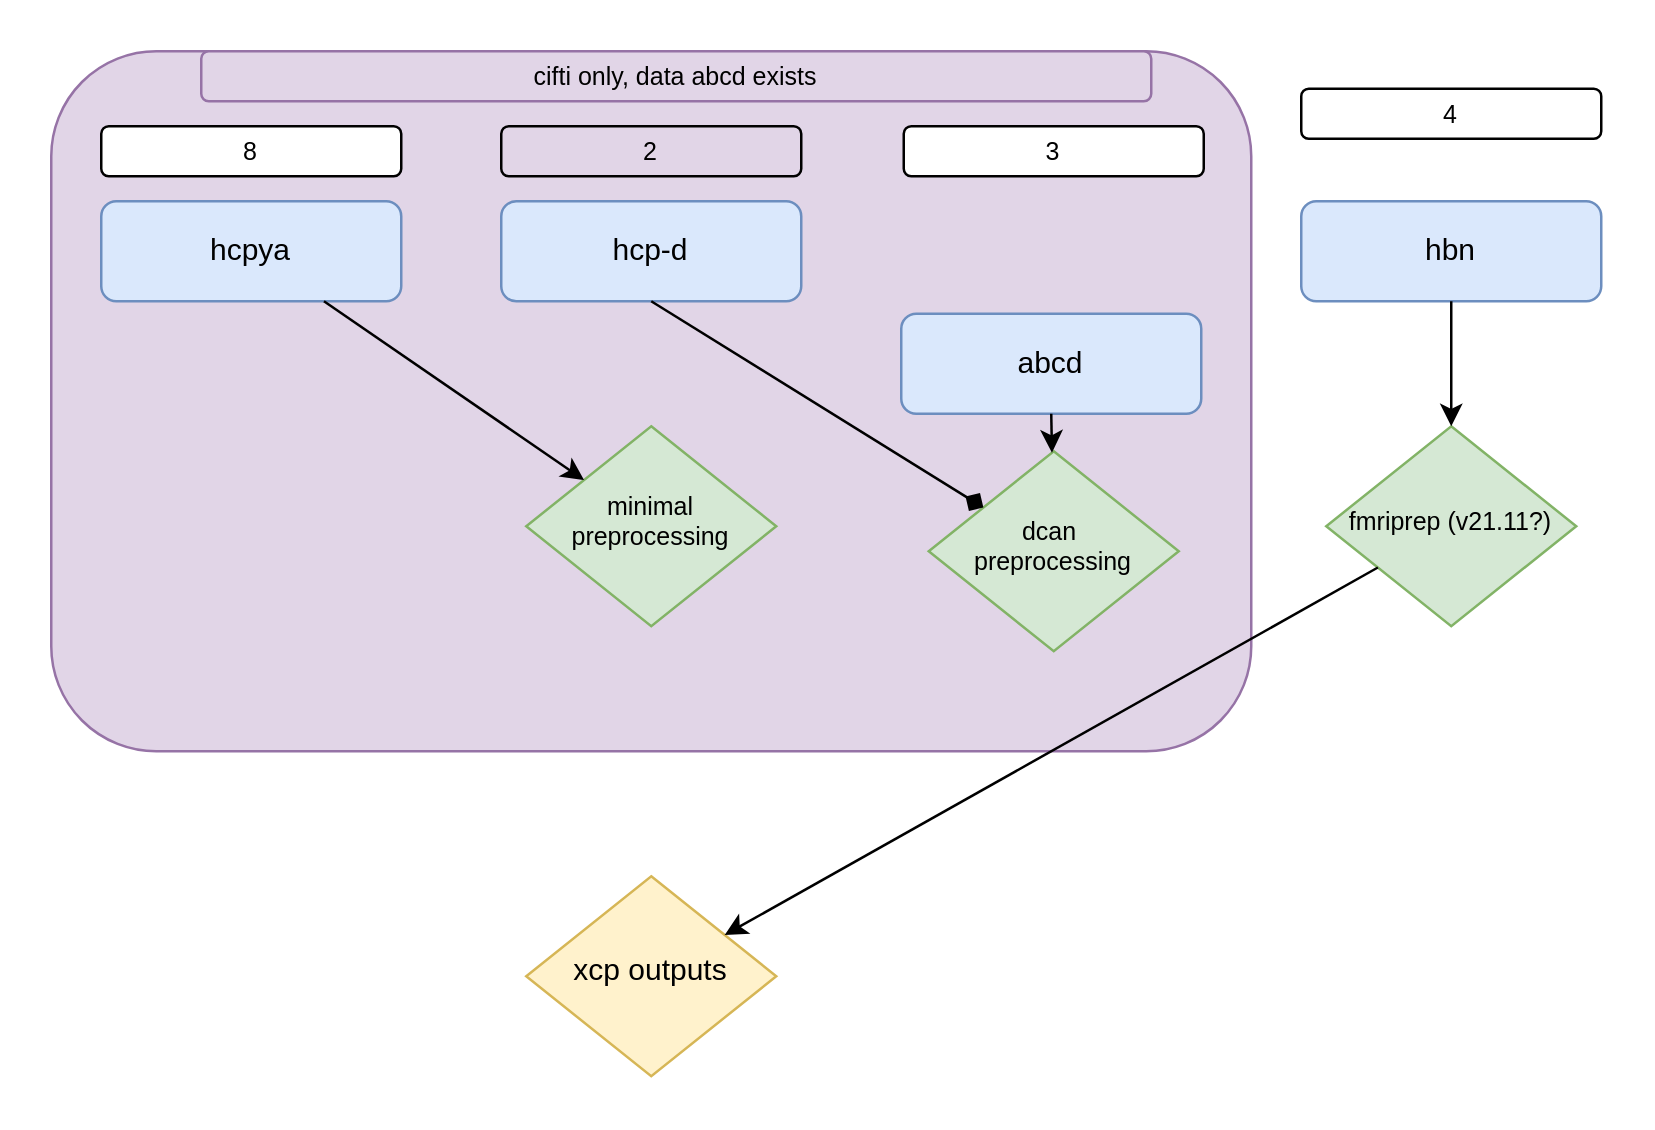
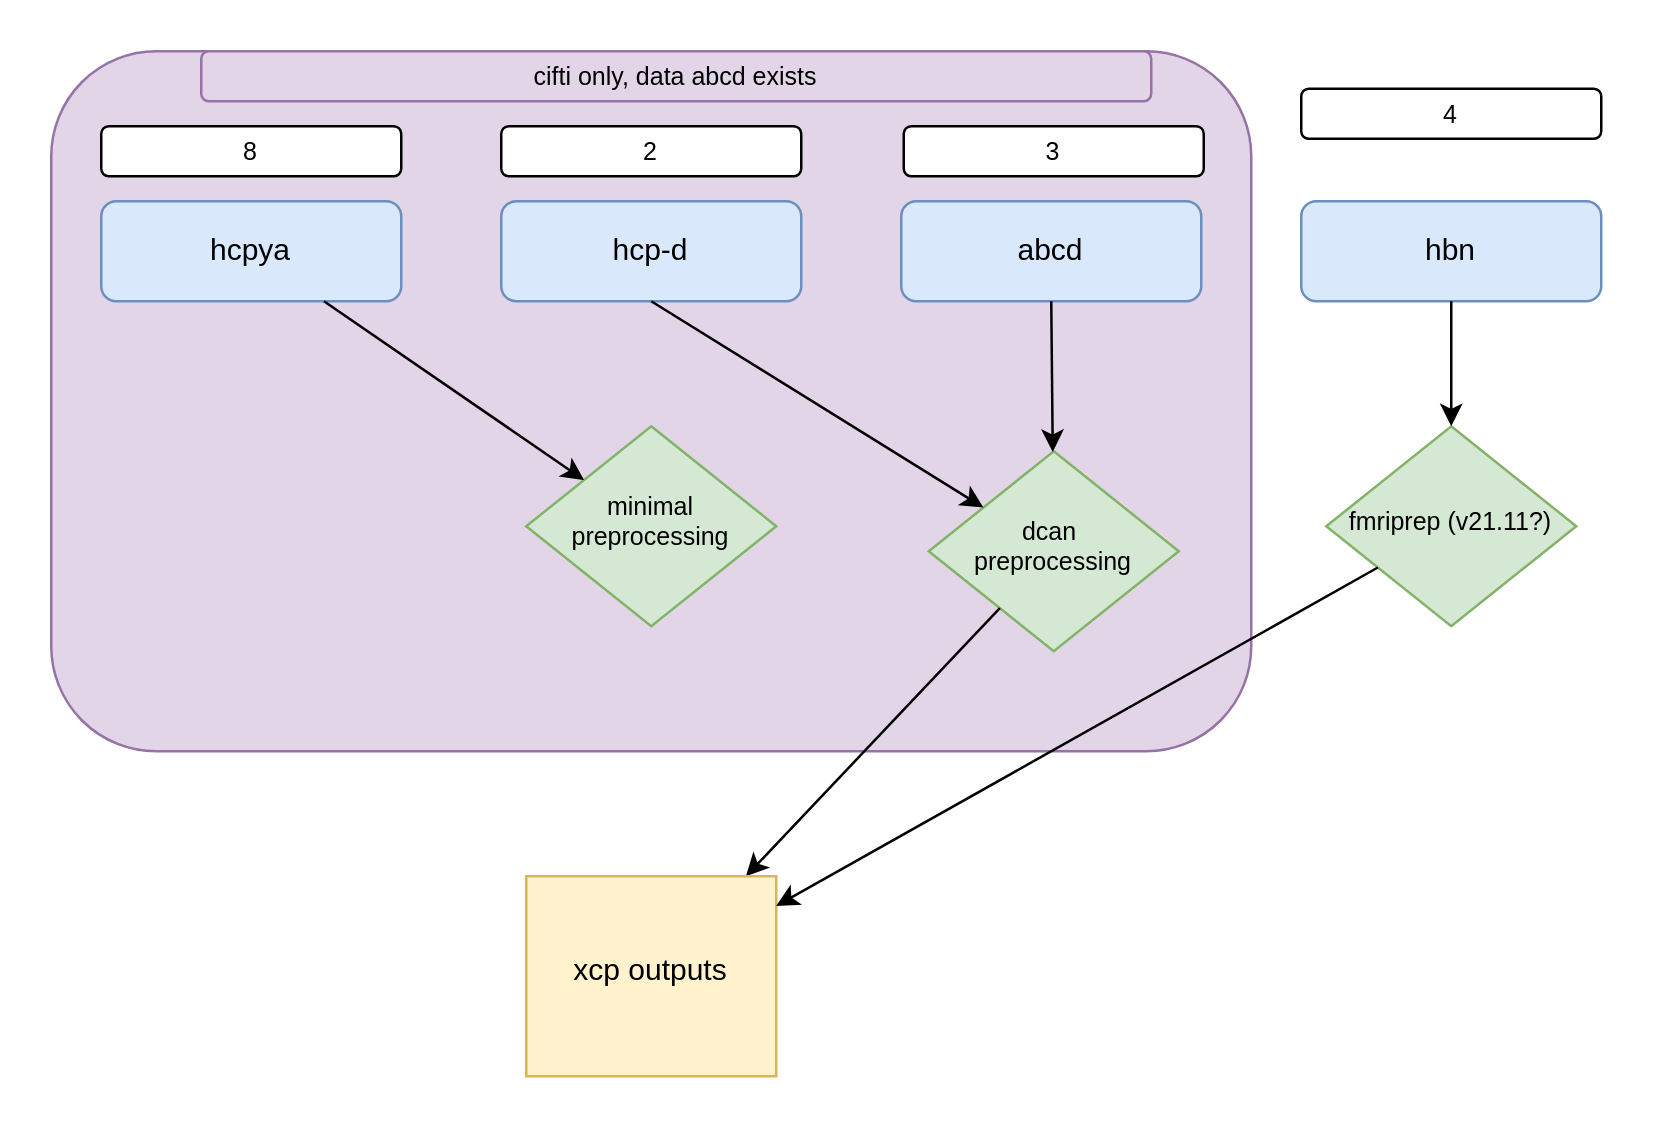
node "2": fillcolor #e1d5e7 -> #ffffff
node "abcd": moved (1051, 364) -> (1051, 251)
edge "hcp-d" -> "dcan preprocessing": arrowhead diamond -> classic
edge "dcan preprocessing" -> "xcp outputs": added
node "xcp outputs": shape diamond -> rectangle
